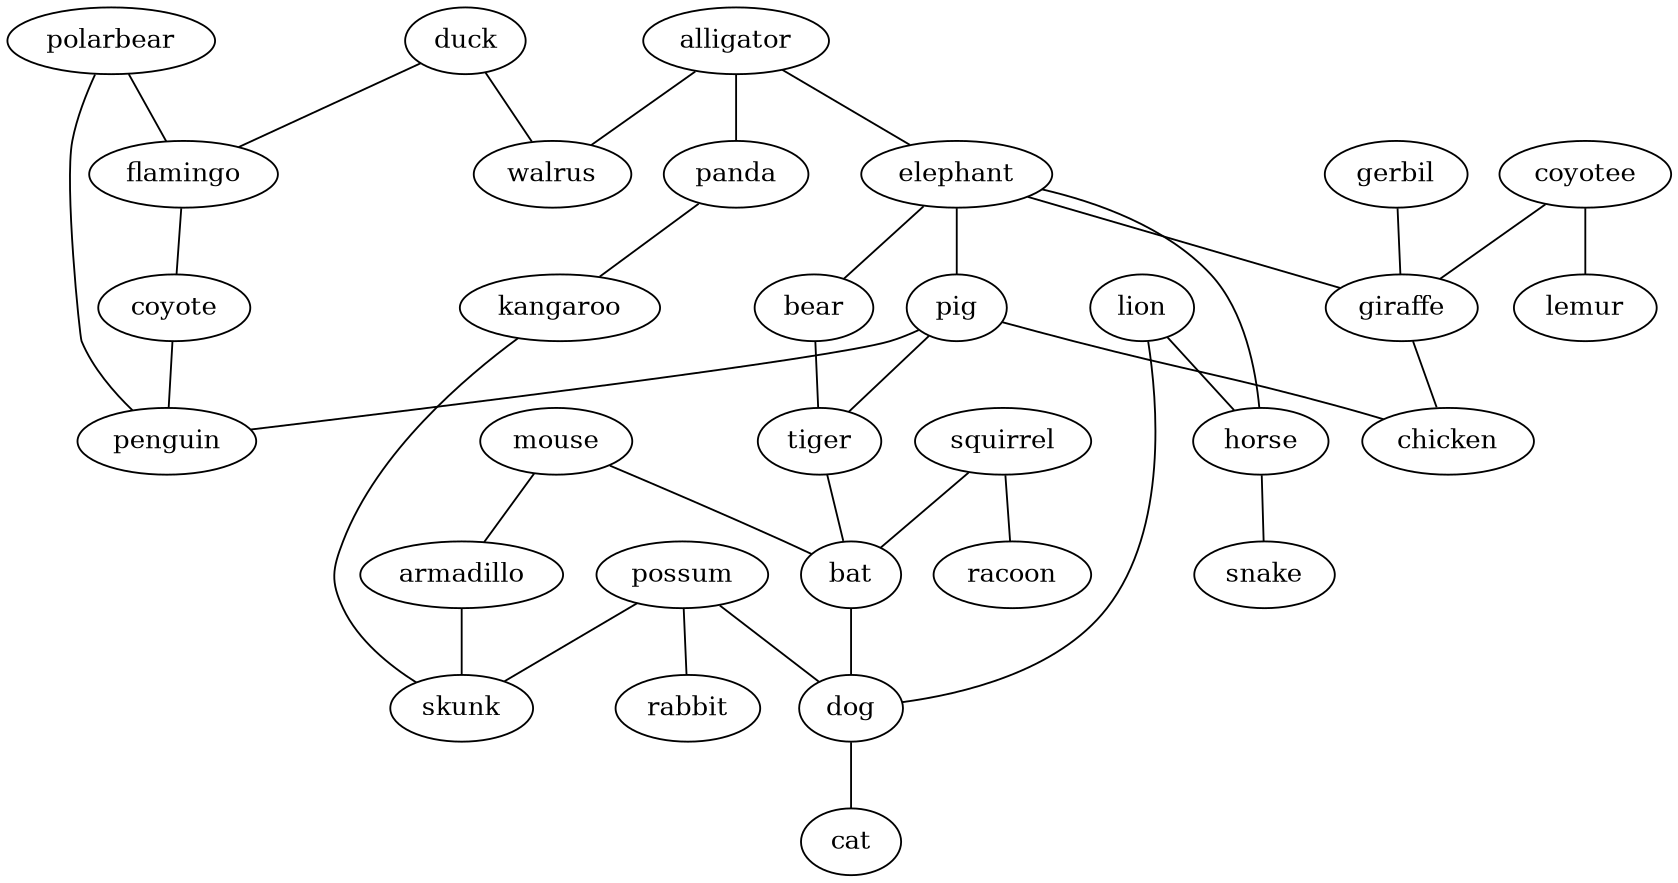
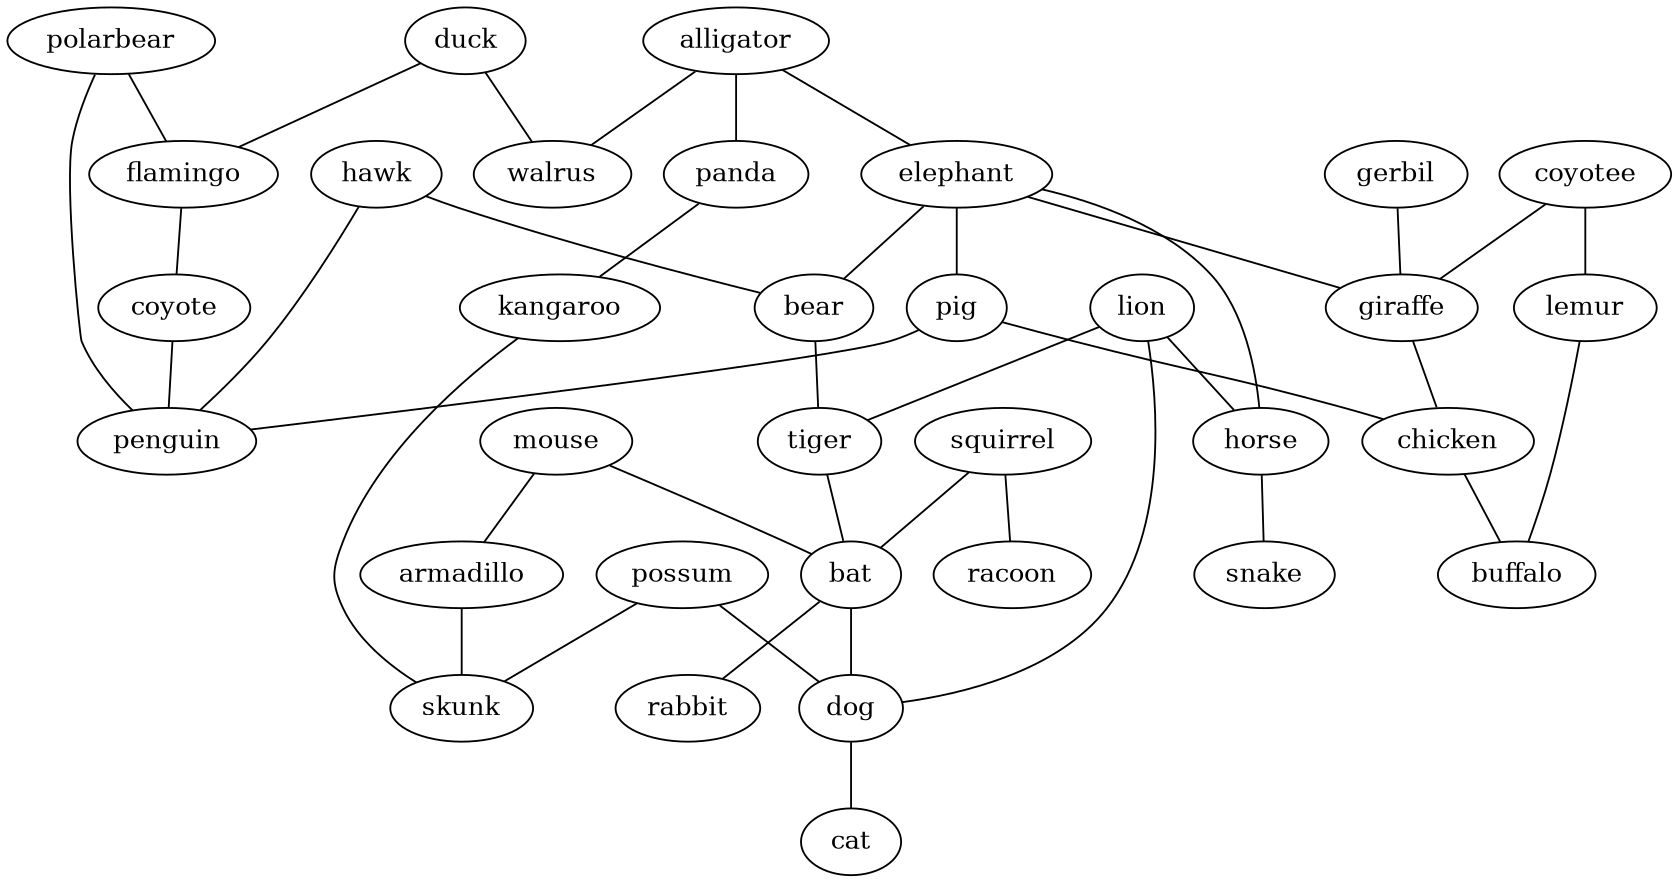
node "hawk": added
edge "pig" -- "tiger": now "lion" -- "tiger"
node "buffalo": added
edge "possum" -- "rabbit": now "bat" -- "rabbit"
